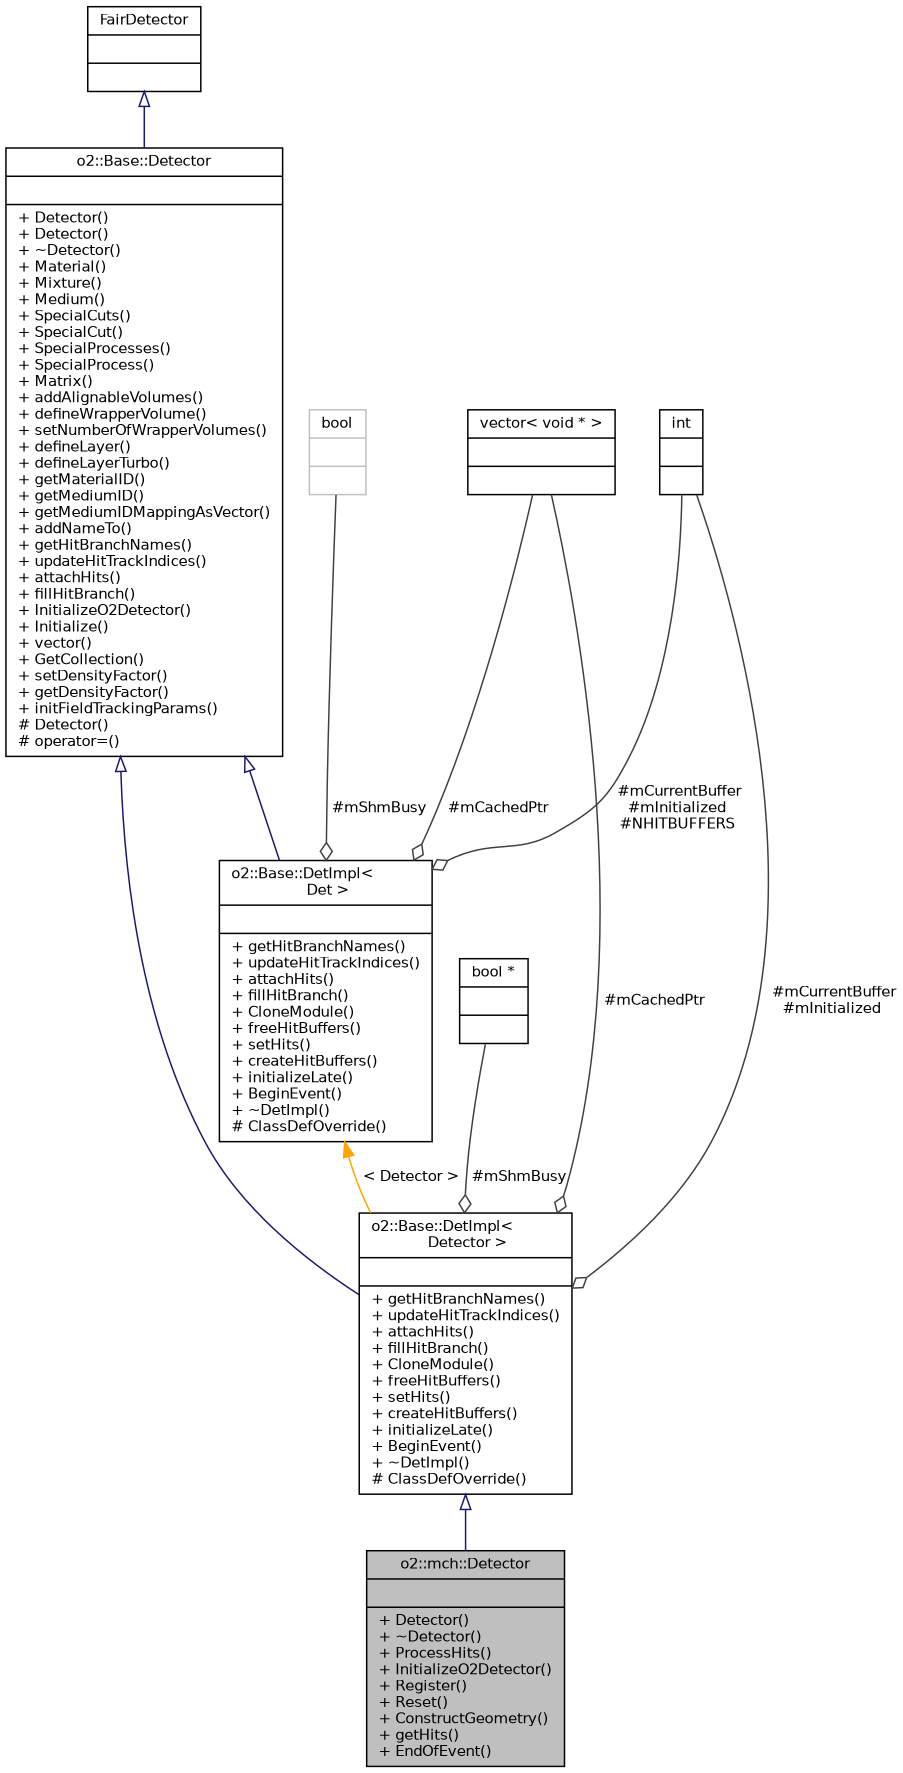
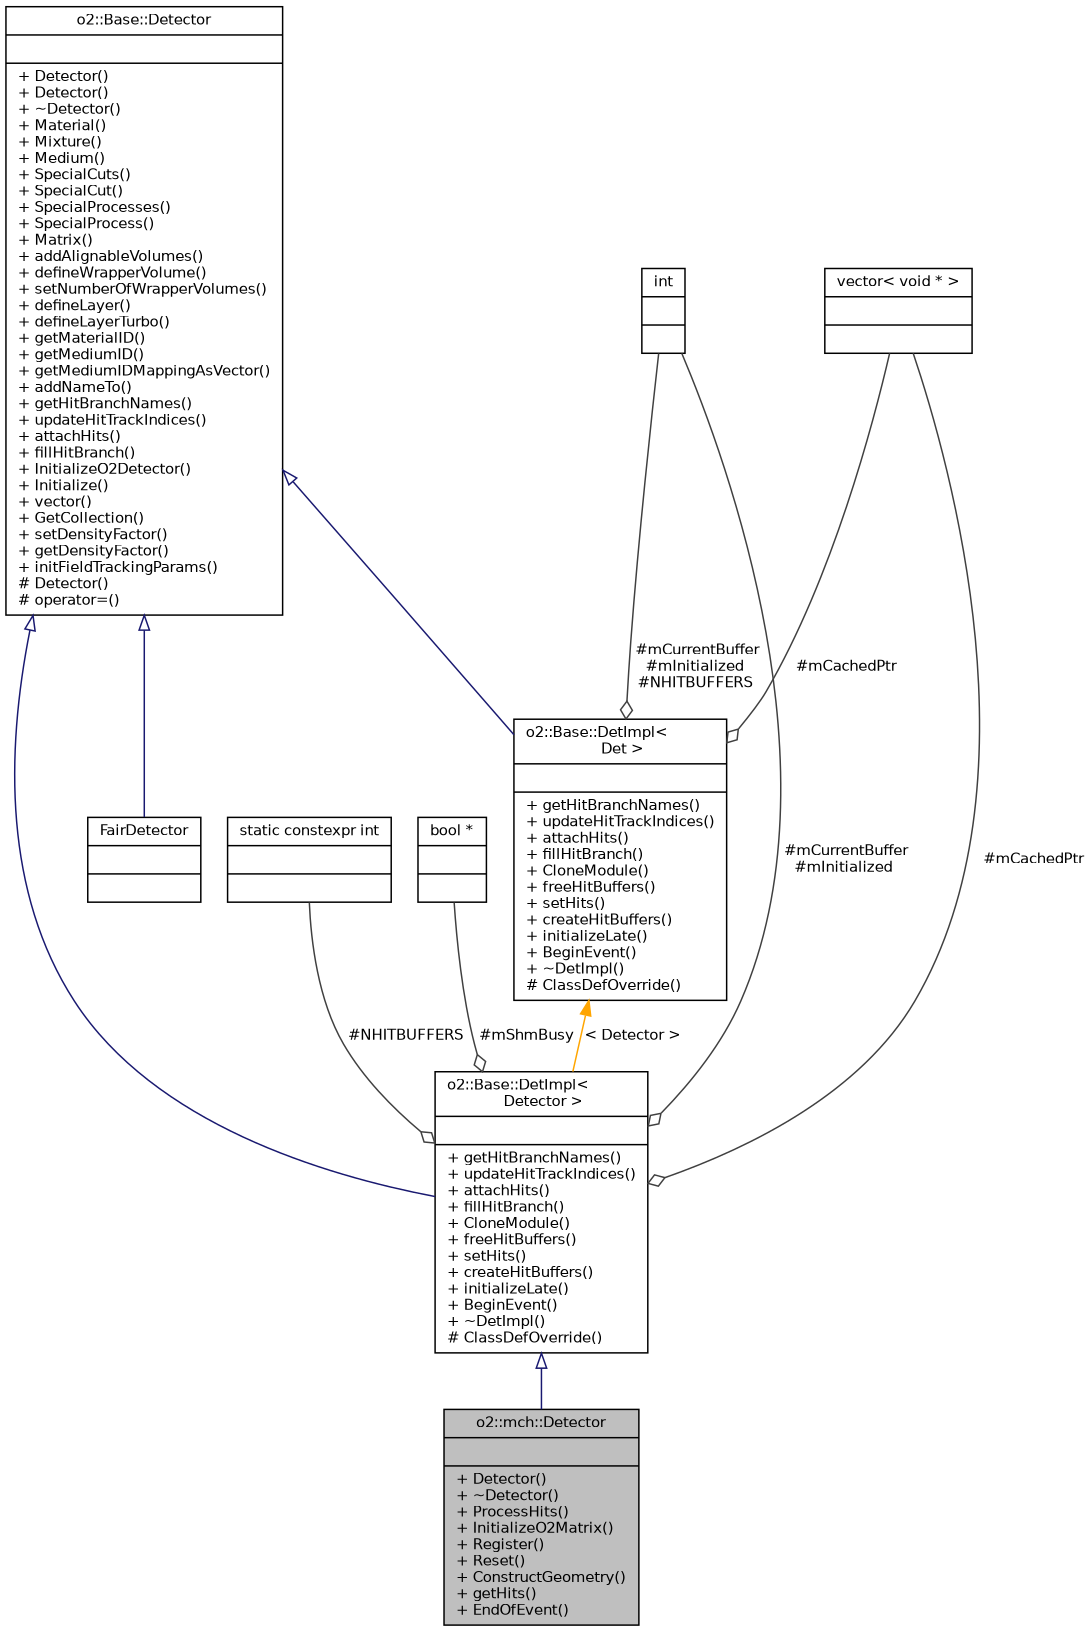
edge "o2::Base::Detector" -> "FairDetector": reversed
node "bool": removed
node "static constexpr int": added
node "o2::mch::Detector": text "+ InitializeO2Detector()" -> "+ InitializeO2Matrix()"
